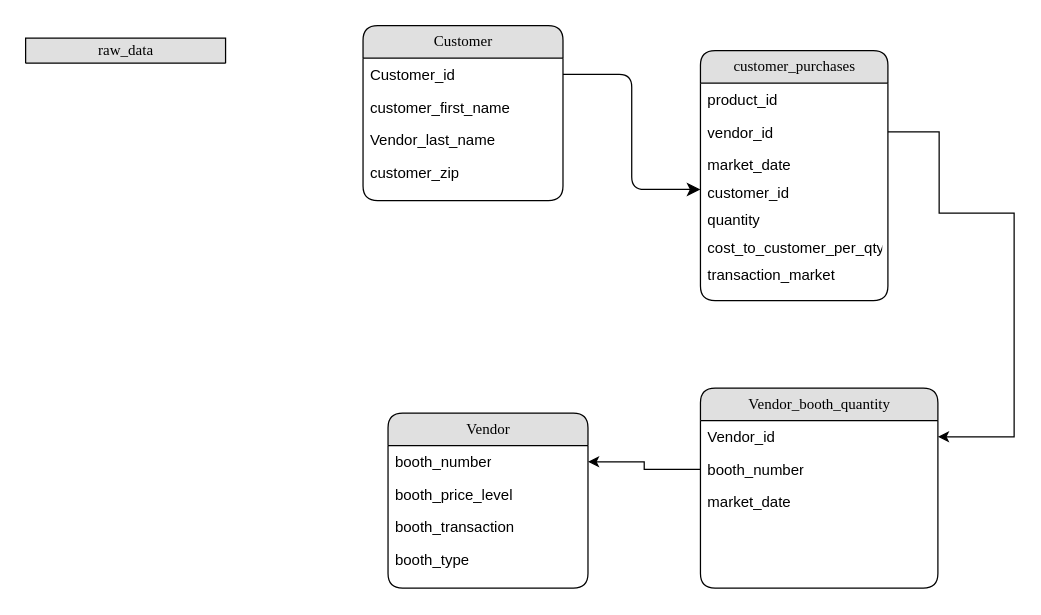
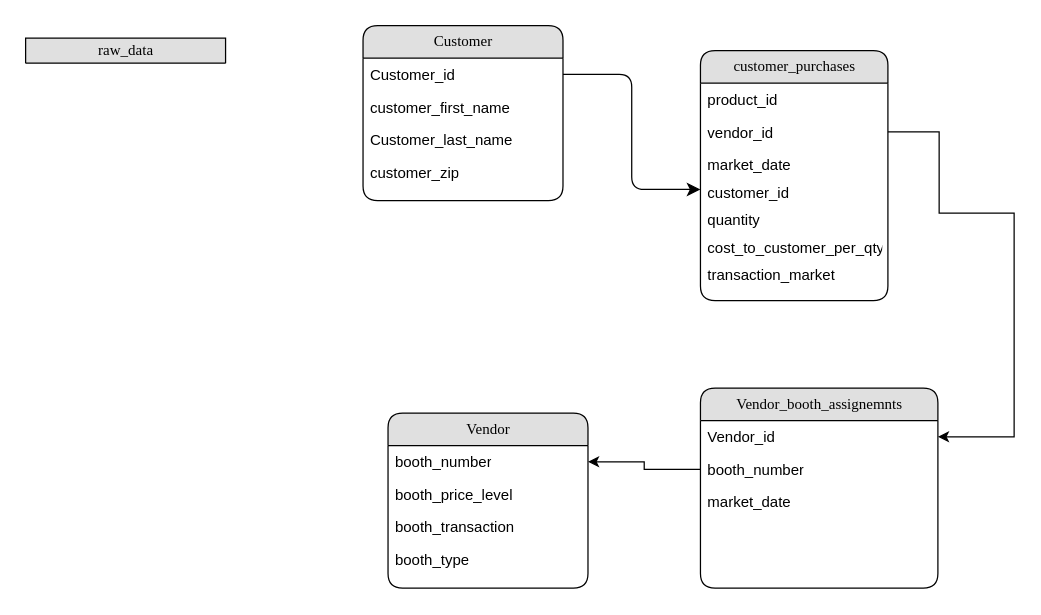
node "Vendor_last_name": label "Vendor_last_name" -> "Customer_last_name"
node "Vendor_booth_quantity": label "Vendor_booth_quantity" -> "Vendor_booth_assignemnts"
